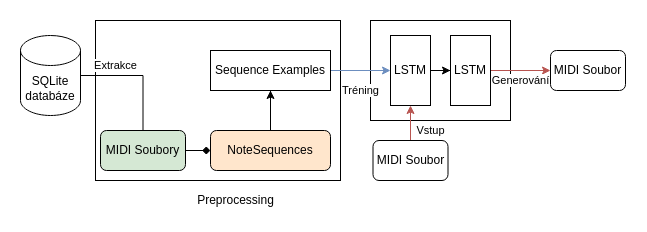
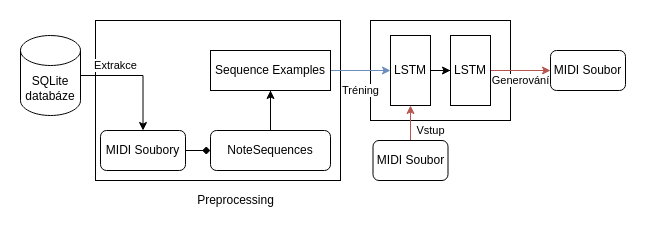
edge "SQLite databáze" -- "MIDI Soubory": arrowhead none -> classic
node "MIDI Soubory": fillcolor #d5e8d4 -> #ffffff
node "NoteSequences": fillcolor #ffe6cc -> #ffffff
